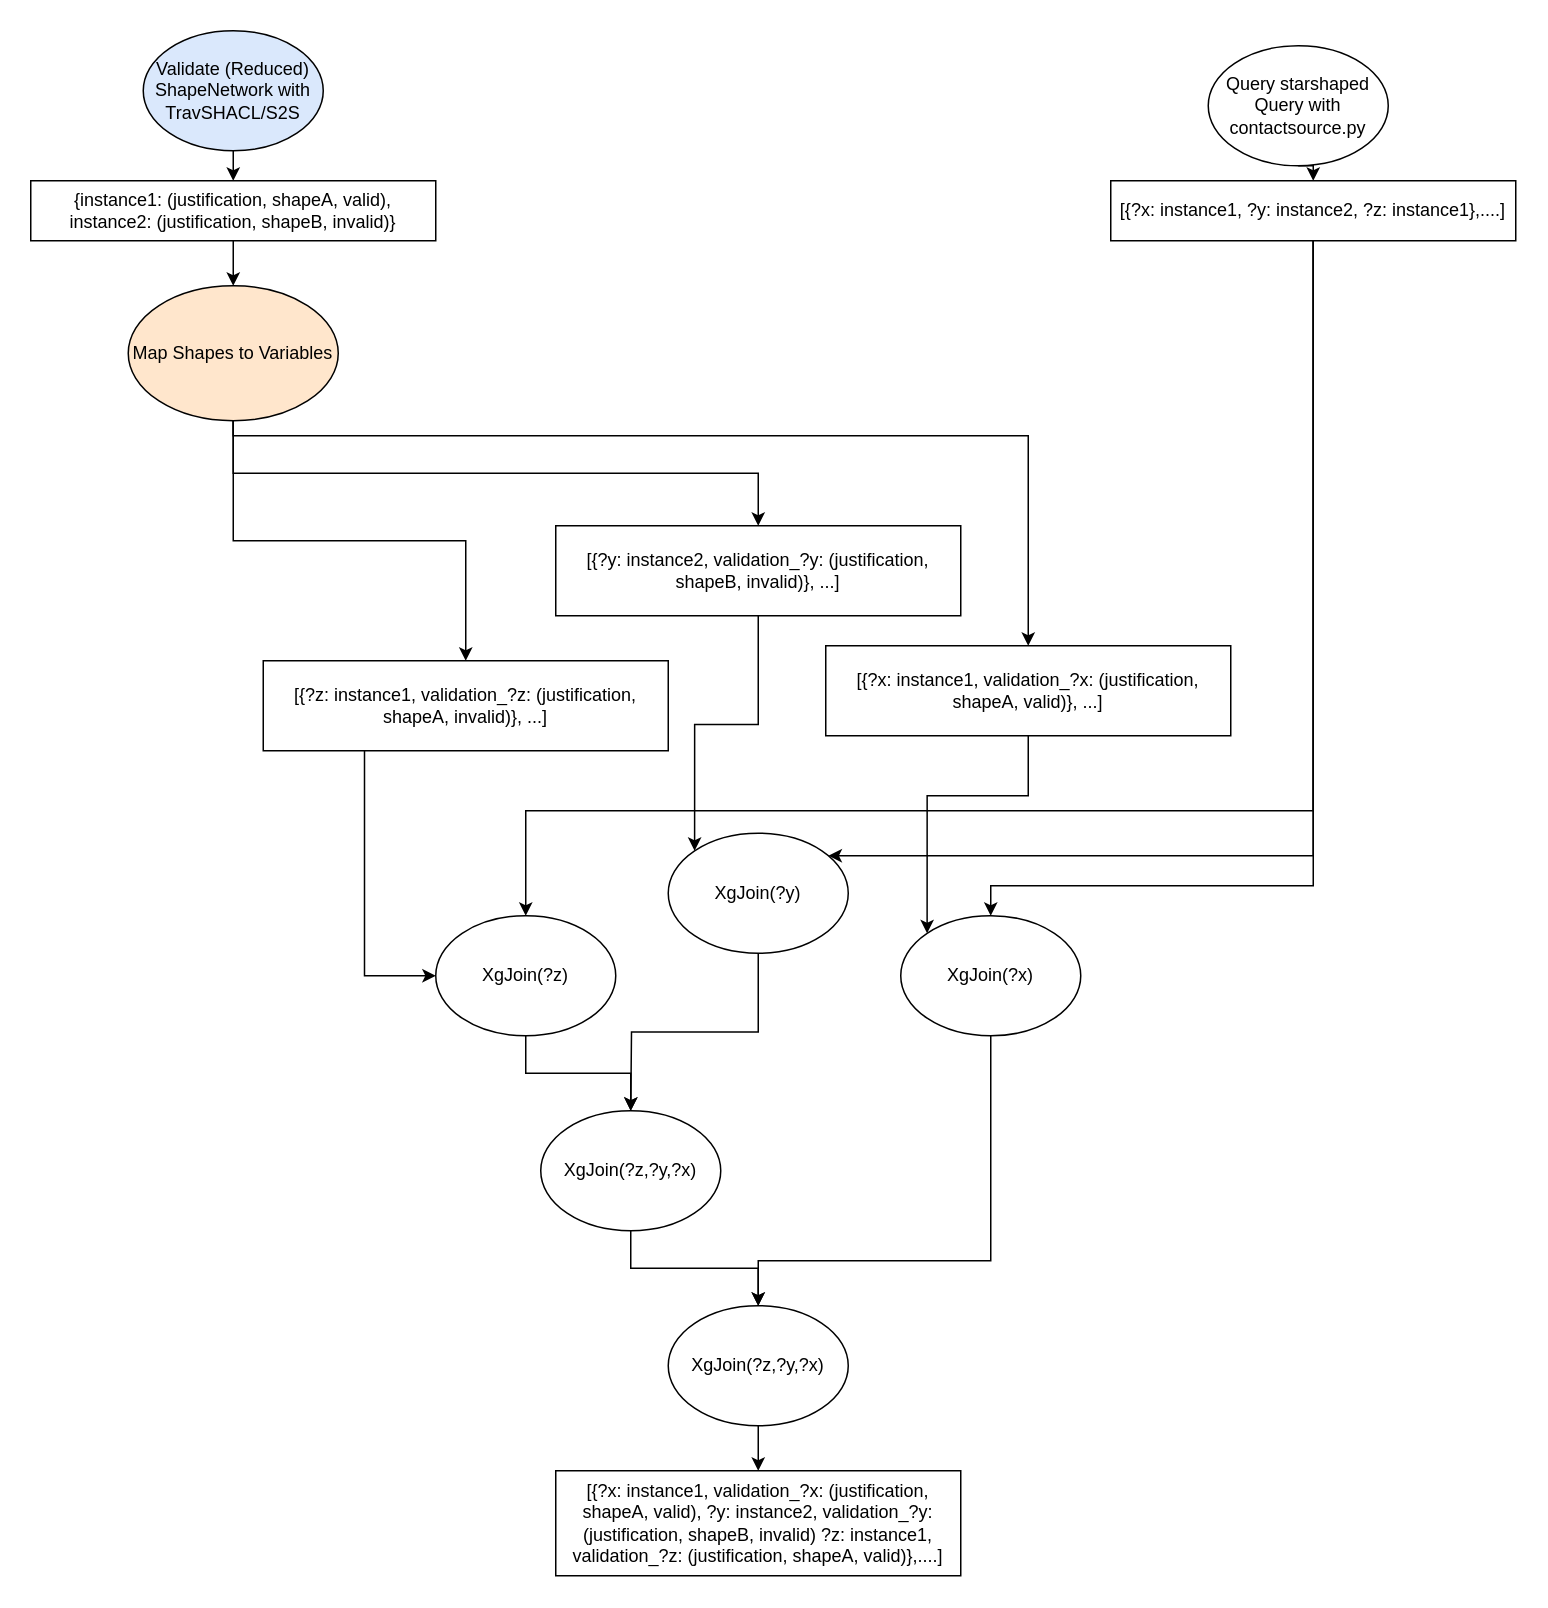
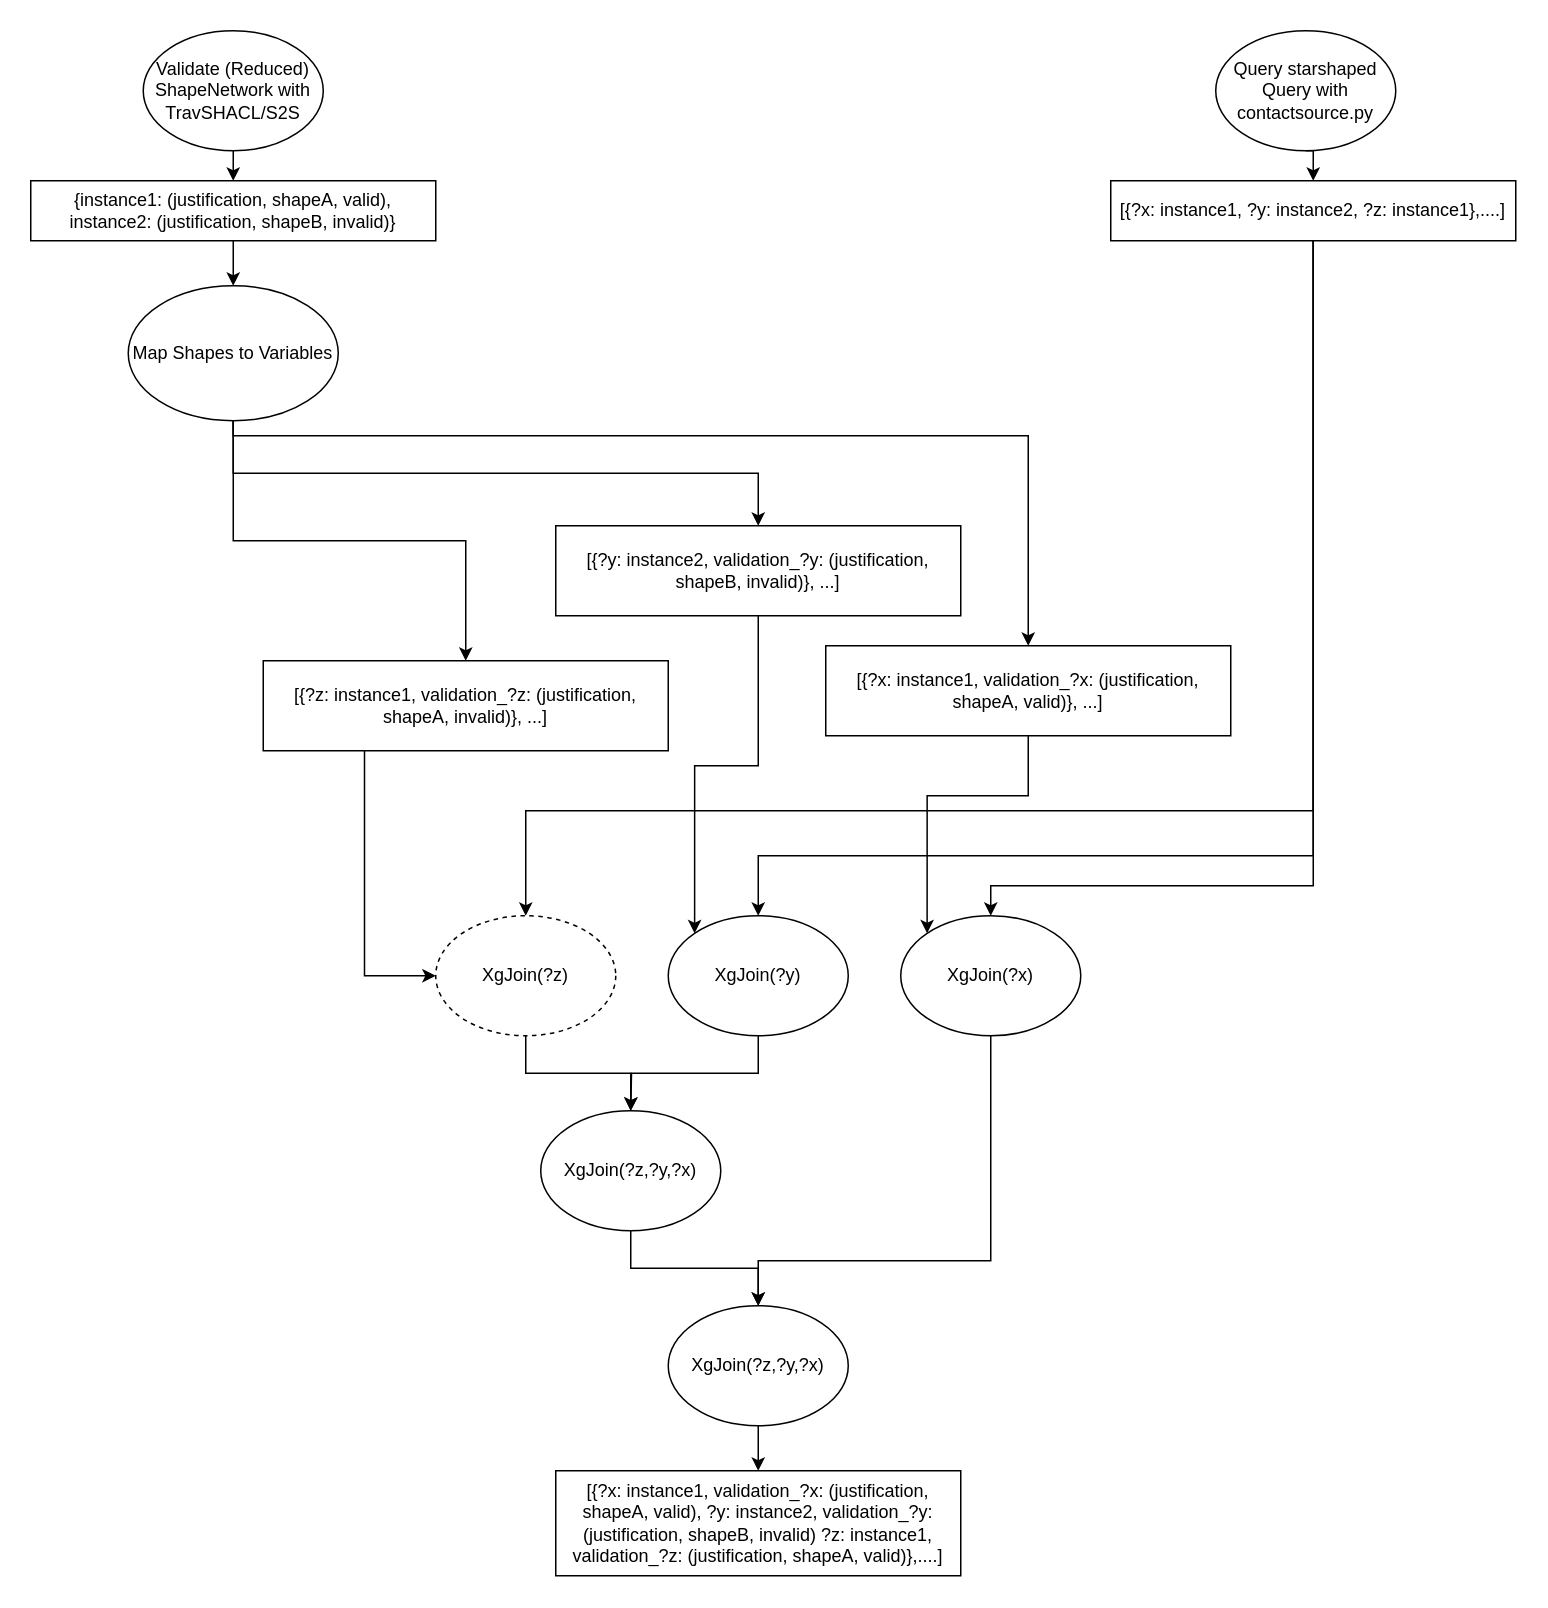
node "Validate (Reduced) ShapeNetwork with TravSHACL/S2S": fillcolor #dae8fc -> #ffffff
node "Query starshaped Query with contactsource.py": moved (1298, 106) -> (1306, 91)
node "Map Shapes to Variables": fillcolor #ffe6cc -> #ffffff
node "XgJoin(?y)": moved (758, 893) -> (758, 976)
node "XgJoin(?z)": style solid -> dashed
